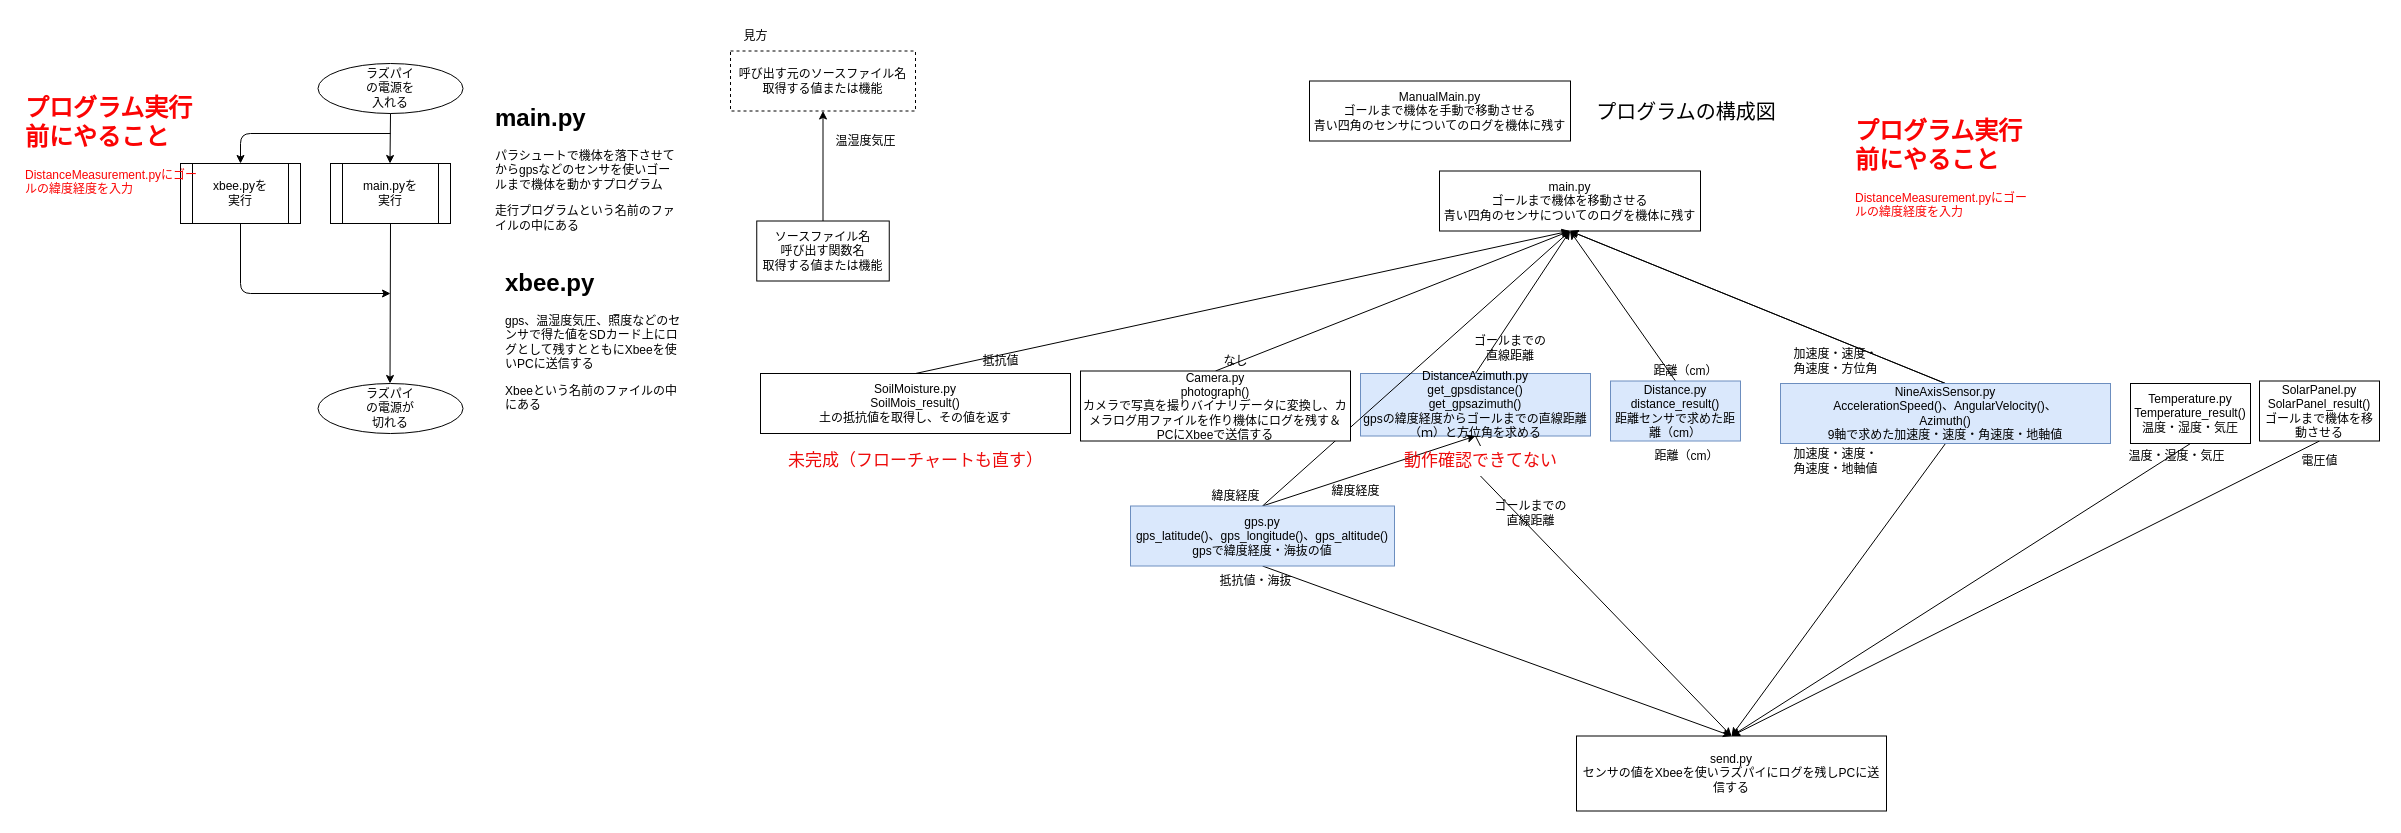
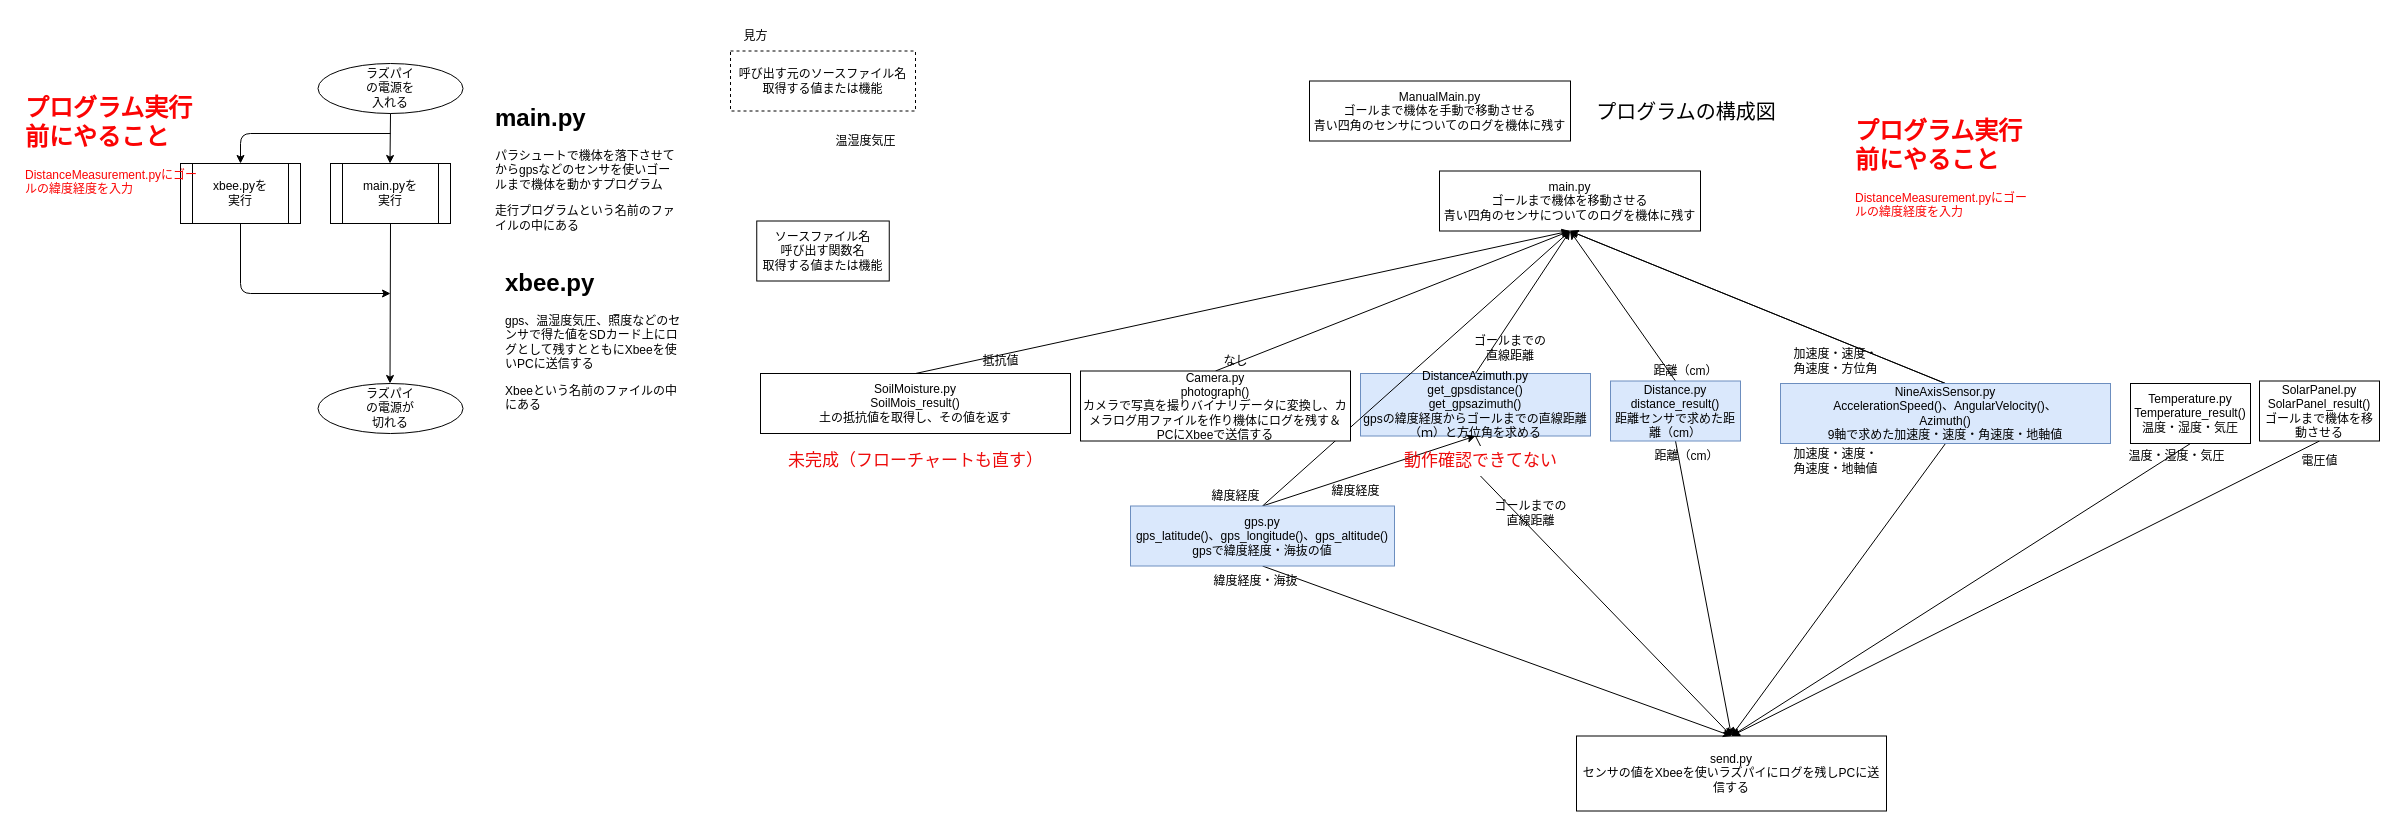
edge "ソースファイル名 呼び出す関数名 取得する値または機能" -> "呼び出す元のソースファイル名 取得する値または機能": removed
node "抵抗値・海抜": label "抵抗値・海抜" -> "緯度経度・海抜"
edge "Distance.py distance_result() 距離センサで求めた距離（cm）" -> "send.py センサの値をXbeeを使いラズパイにログを残しPCに送信する": added
